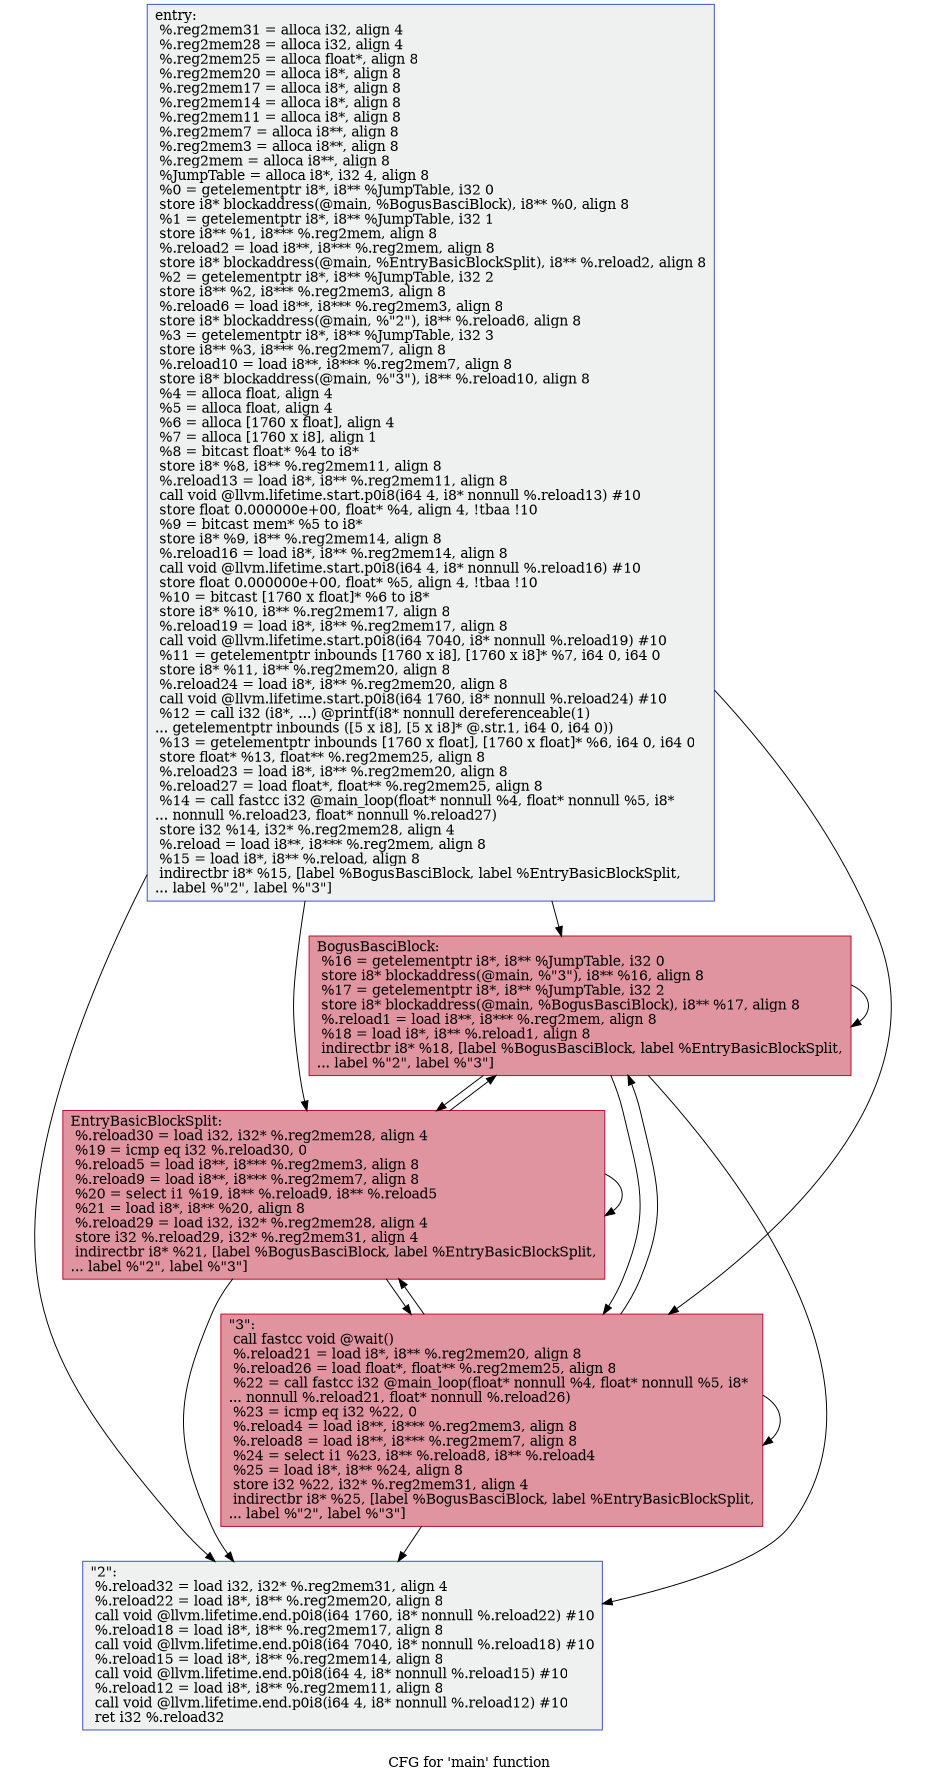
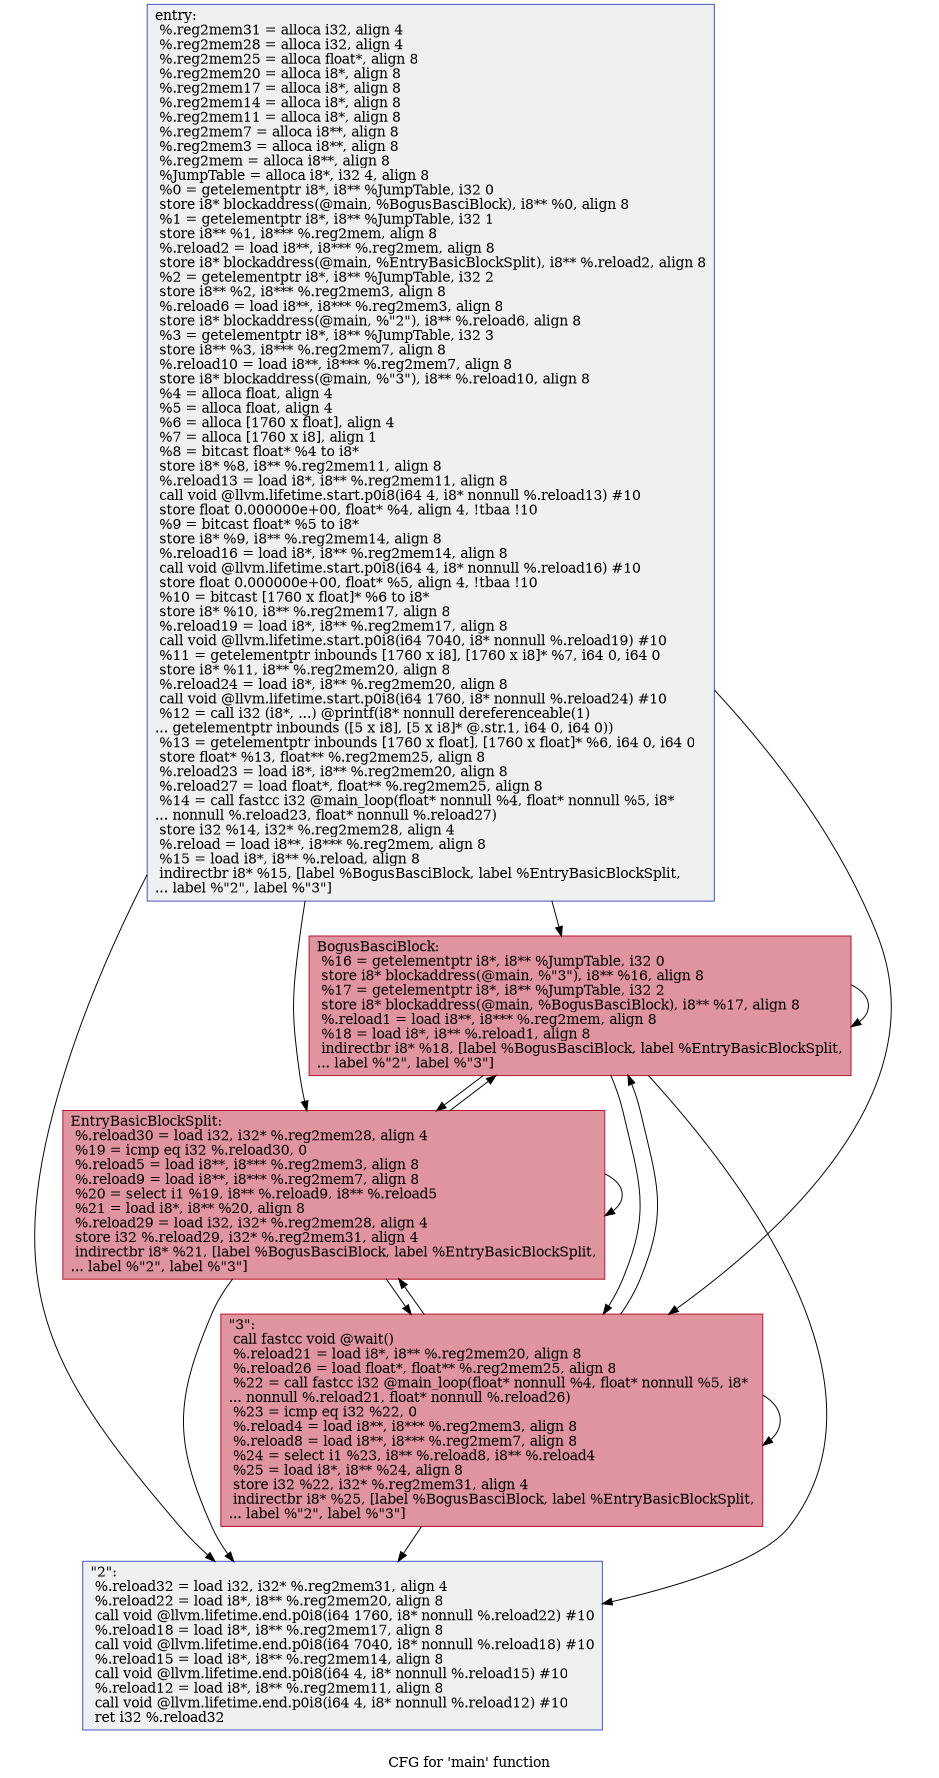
node "entry:": text "%9 = bitcast mem* %5 to i8*" -> "%9 = bitcast float* %5 to i8*"
